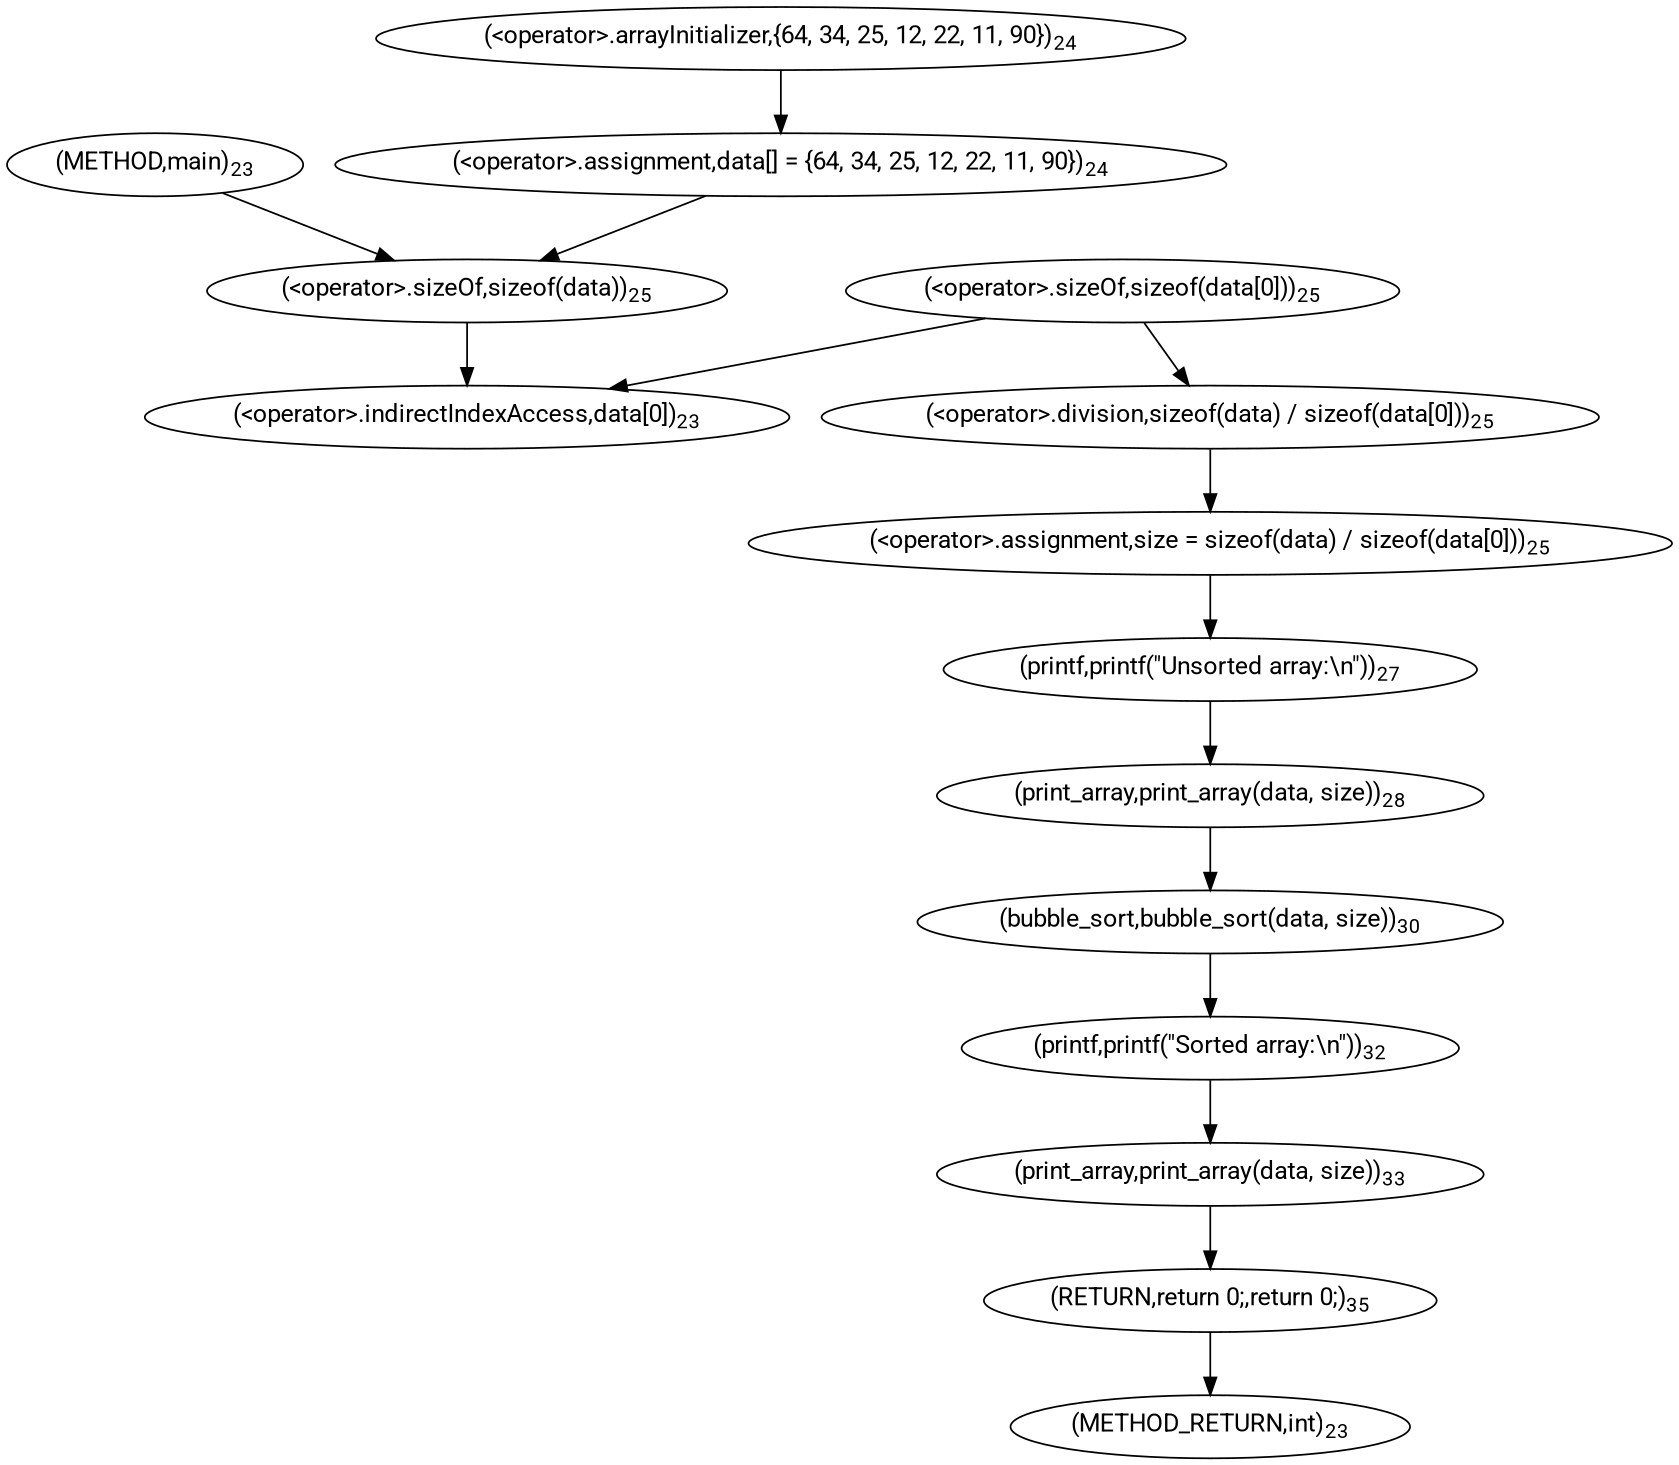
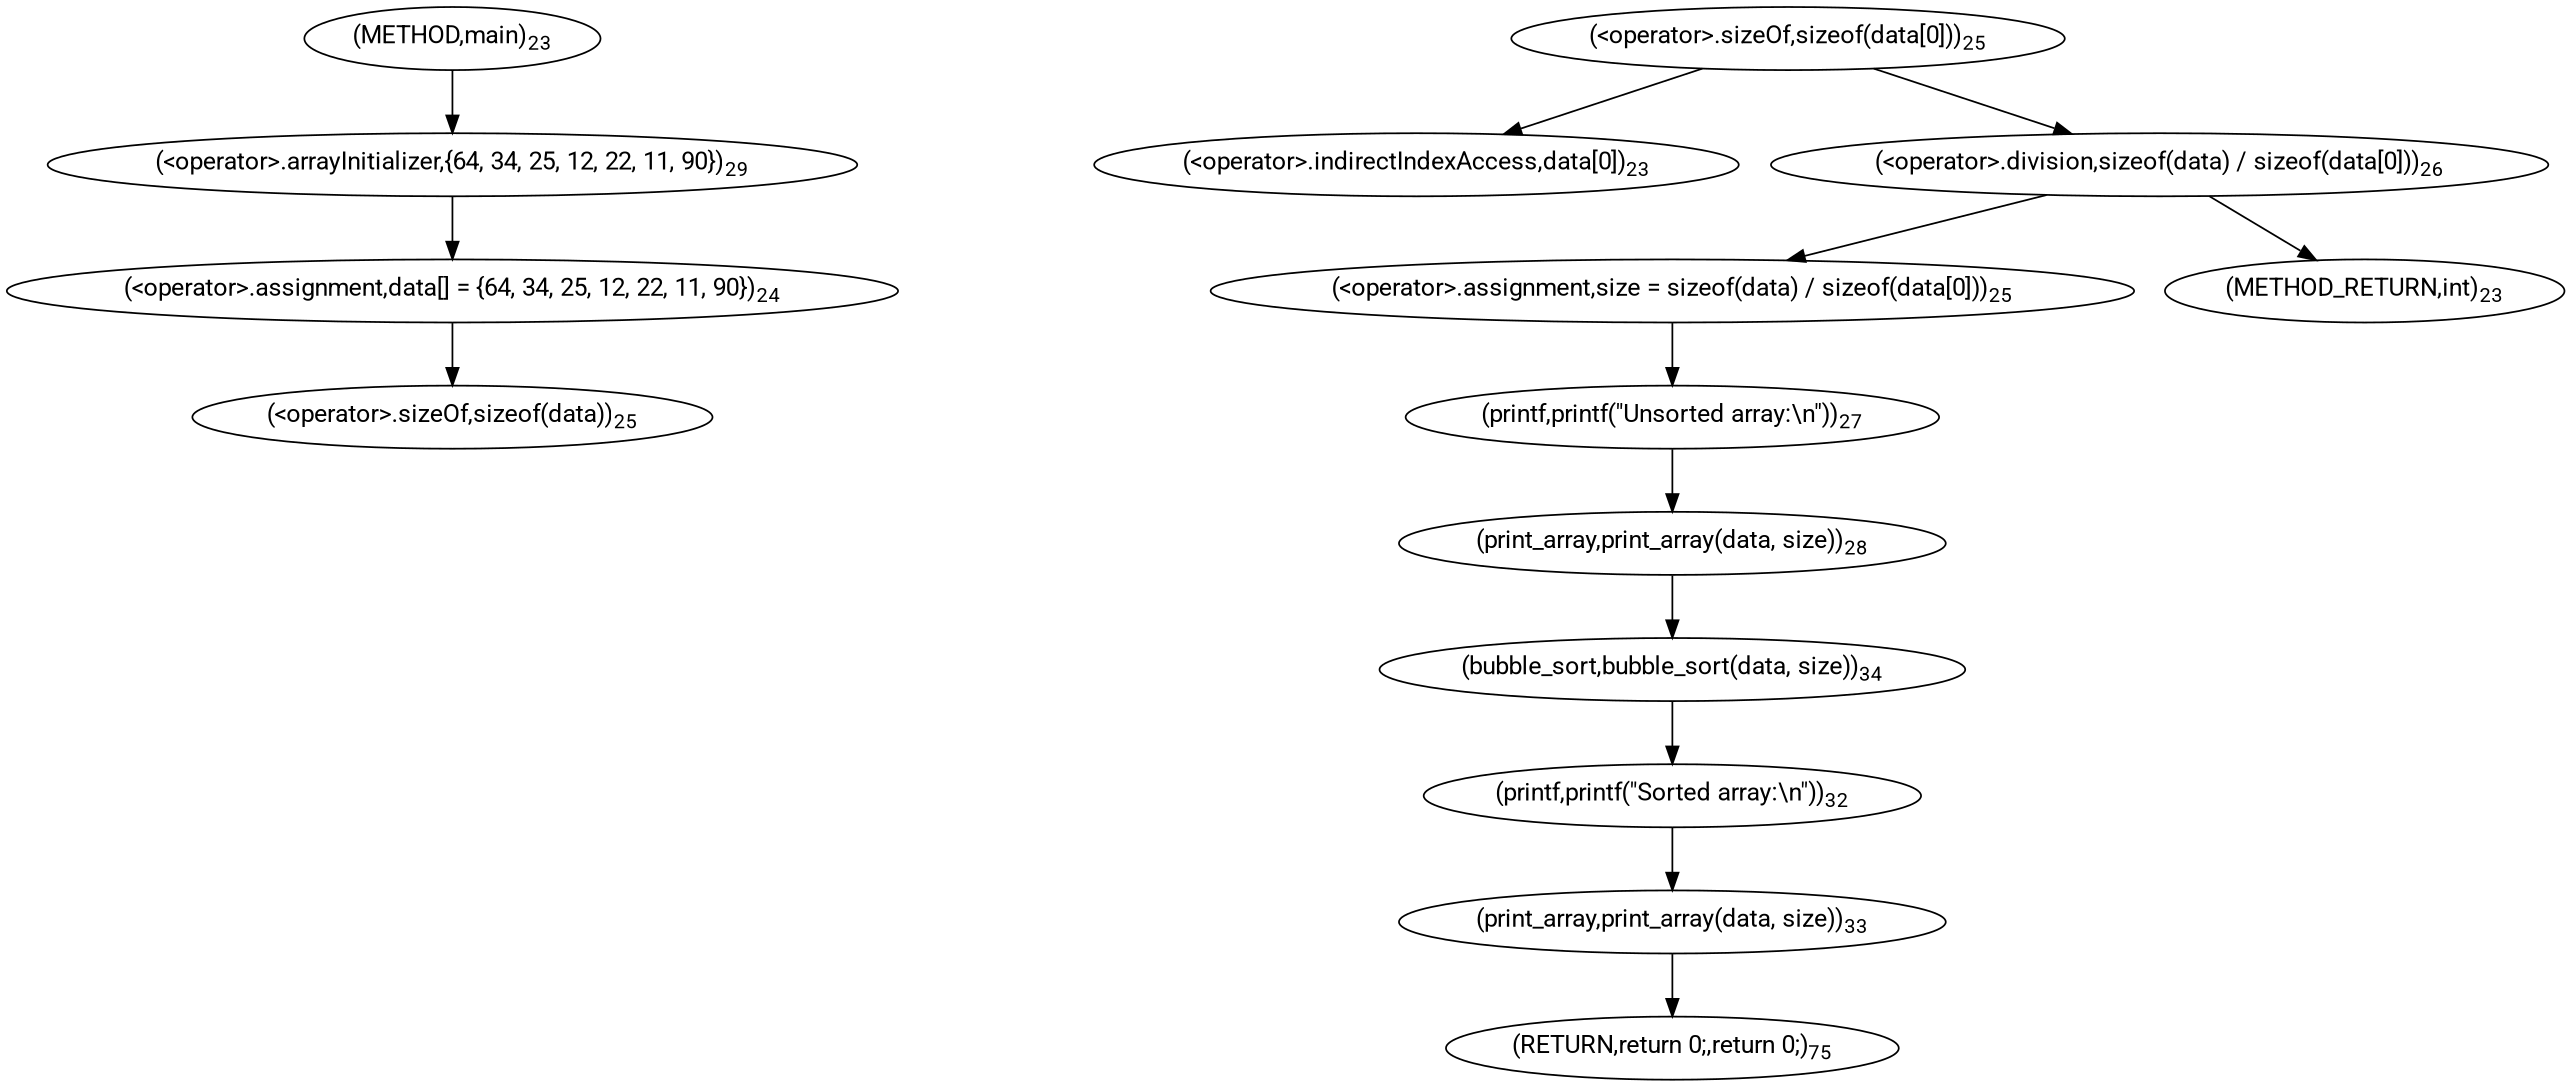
node "(<operator>.arrayInitializer,{64, 34, 25, 12, 22, 11, 90})": text "24" -> "29"
edge "(METHOD,main)" -> "(<operator>.sizeOf,sizeof(data))": now "(METHOD,main)" -> "(<operator>.arrayInitializer,{64, 34, 25, 12, 22, 11, 90})"
edge "(<operator>.sizeOf,sizeof(data))" -> "(<operator>.indirectIndexAccess,data[0])": removed
node "(<operator>.division,sizeof(data) / sizeof(data[0]))": text "25" -> "26"
node "(bubble_sort,bubble_sort(data, size))": text "30" -> "34"
node "(RETURN,return 0;,return 0;)": text "35" -> "75"
edge "(RETURN,return 0;,return 0;)" -> "(METHOD_RETURN,int)": now "(<operator>.division,sizeof(data) / sizeof(data[0]))" -> "(METHOD_RETURN,int)"
